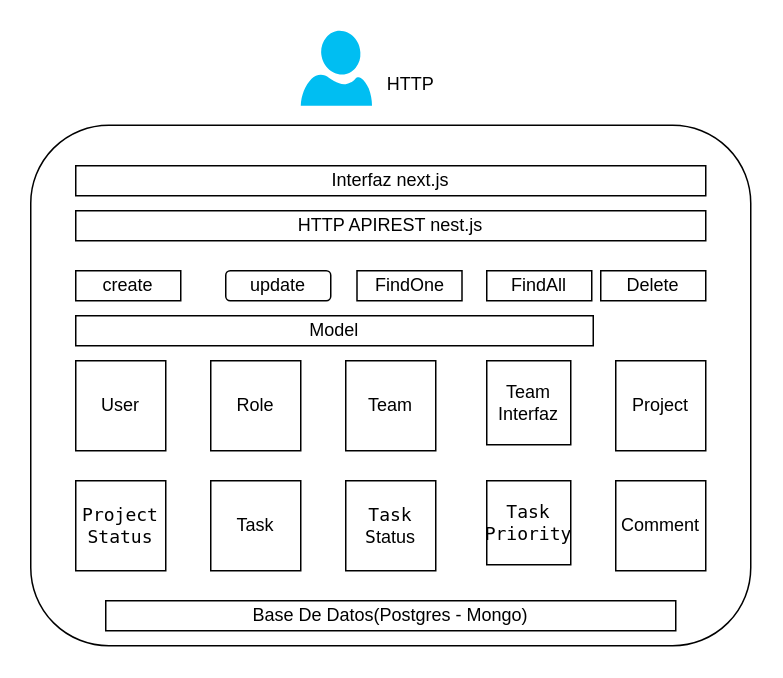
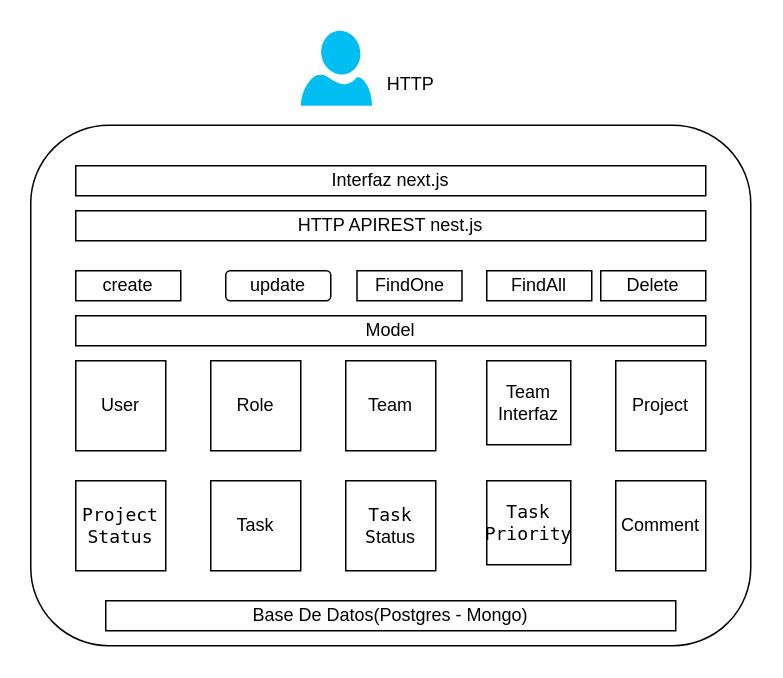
node "Model": size 518x30 -> 630x30
